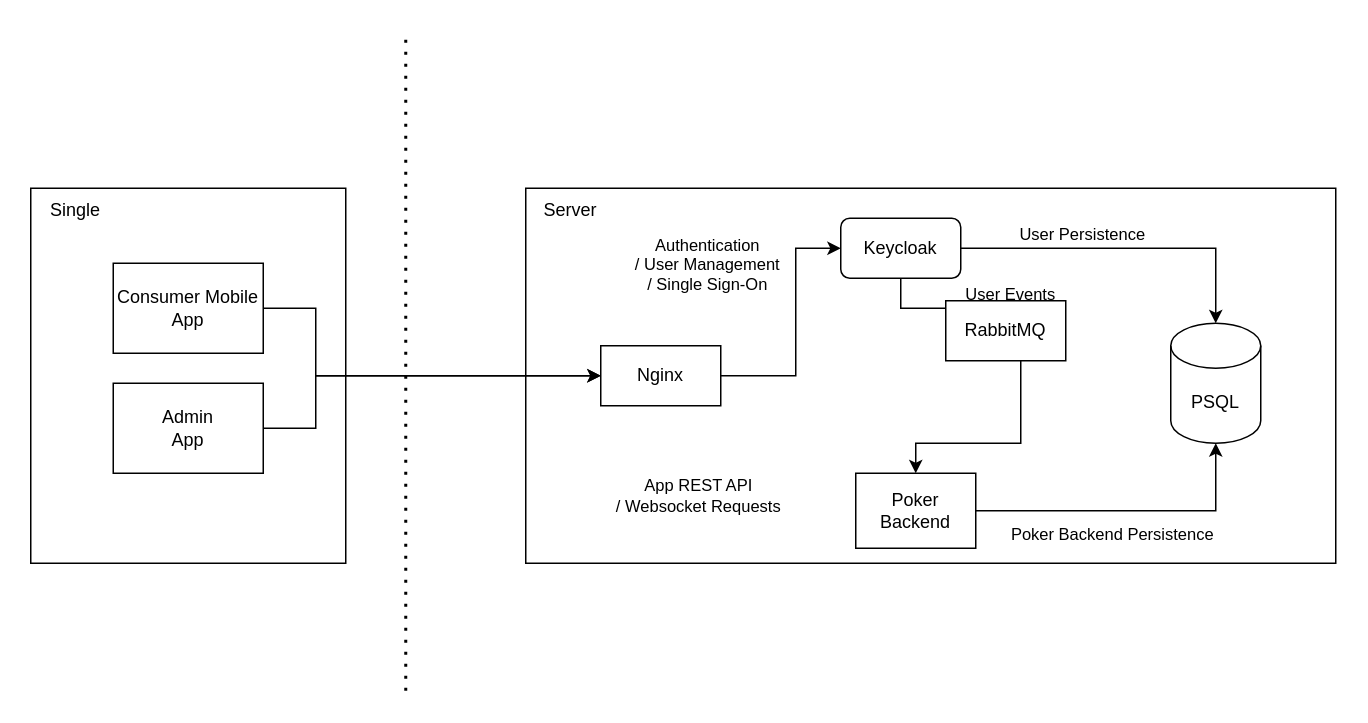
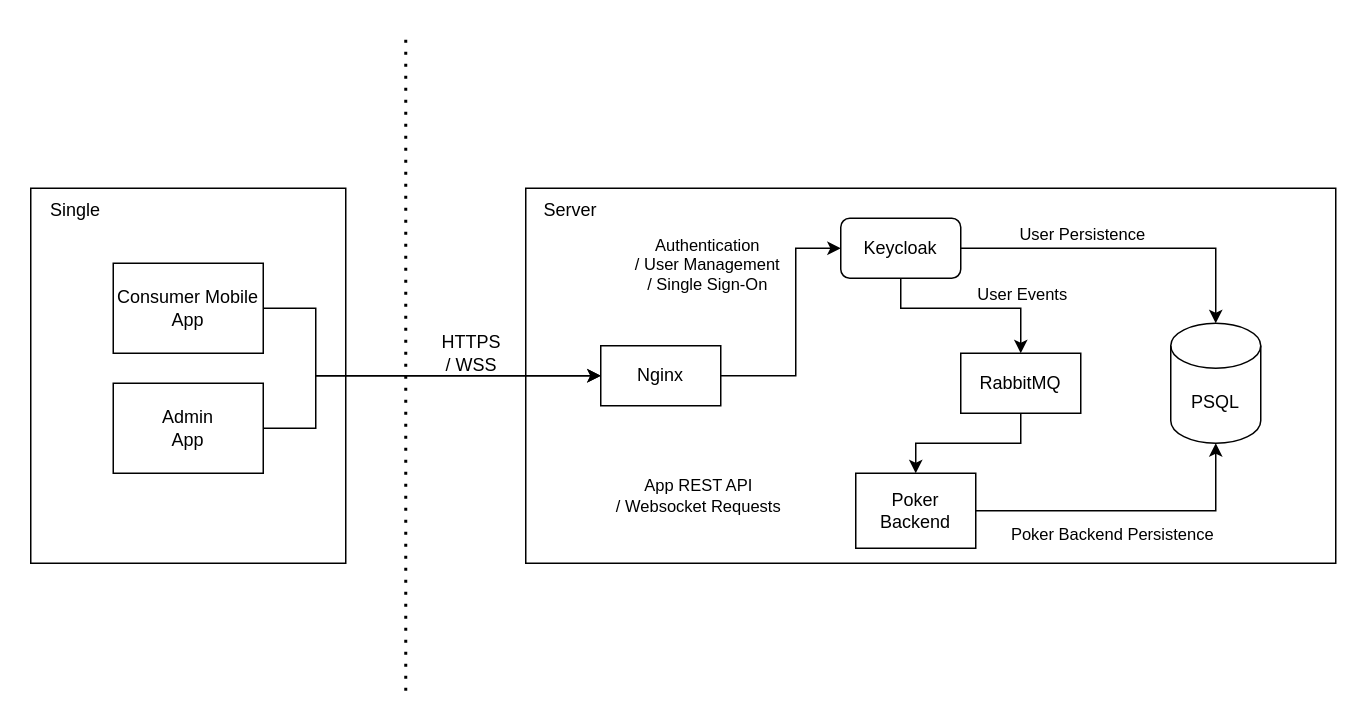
node "RabbitMQ": moved (1006, 331) -> (1021, 383)
node "HTTPS / WSS": added
